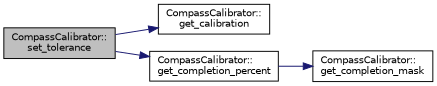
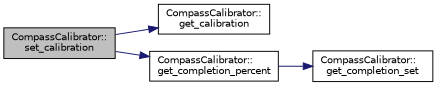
node "CompassCalibrator:: set_tolerance": label "CompassCalibrator:: set_tolerance" -> "CompassCalibrator:: set_calibration"
node "CompassCalibrator:: get_completion_mask": label "CompassCalibrator:: get_completion_mask" -> "CompassCalibrator:: get_completion_set"
